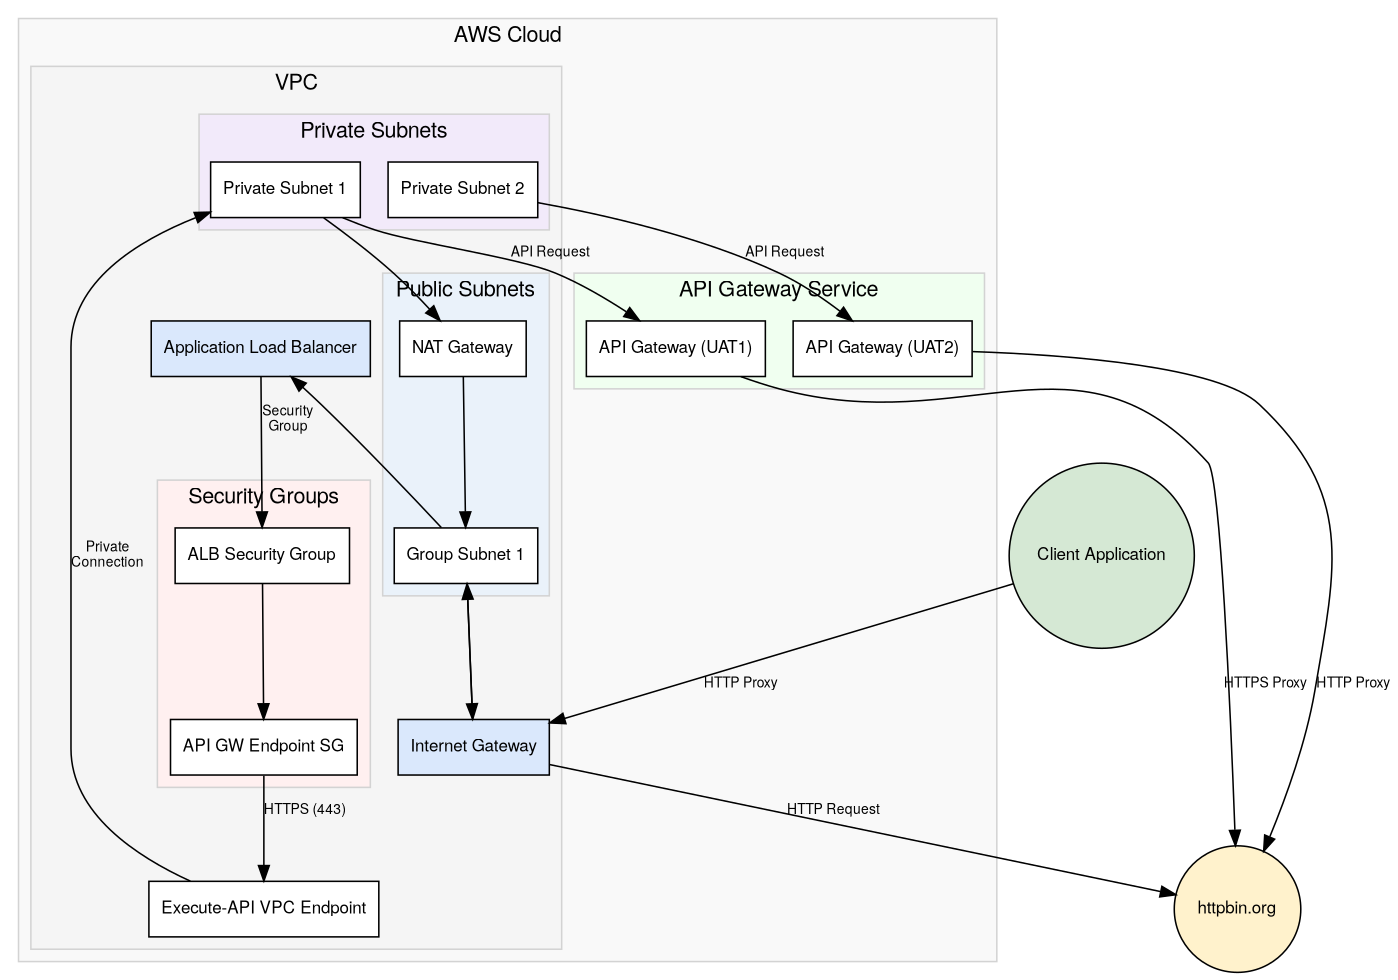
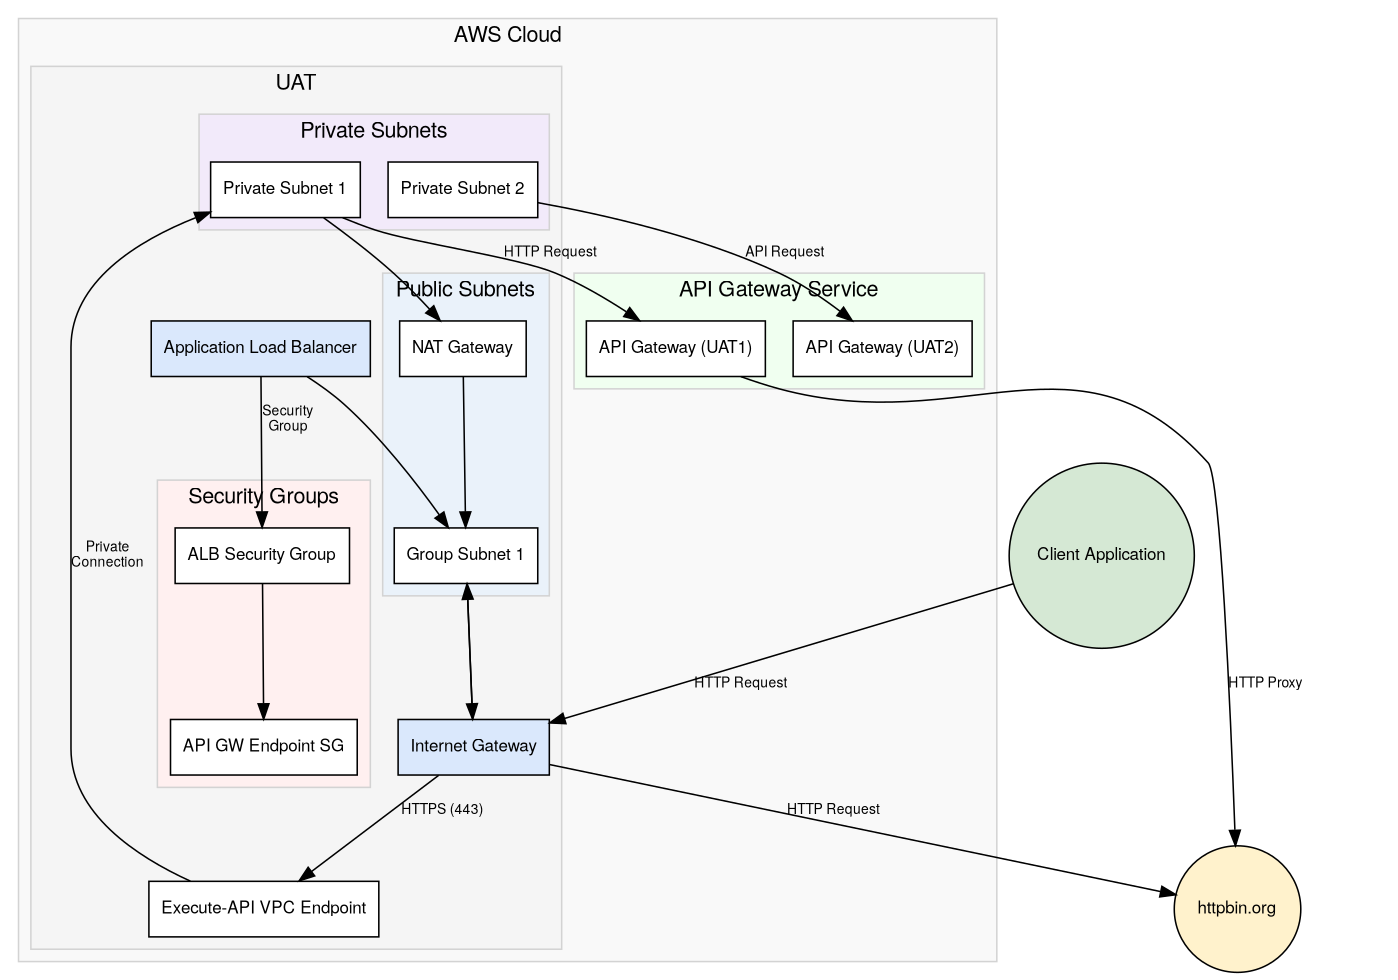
cluster "VPC": label "VPC" -> "UAT"
edge "Private Subnet 1" -> "API Gateway (UAT1)": label "API Request" -> "HTTP Request"
edge "Group Subnet 1" -> "Application Load Balancer": reversed
edge "API Gateway (UAT2)" -> "httpbin.org": removed, label "HTTP Proxy"
edge "Client Application" -> "Internet Gateway": label "HTTP Proxy" -> "HTTP Request"
edge "API Gateway (UAT1)" -> "httpbin.org": label "HTTPS Proxy" -> "HTTP Proxy"
edge "API GW Endpoint SG" -> "Execute-API VPC Endpoint": now "Internet Gateway" -> "Execute-API VPC Endpoint"
